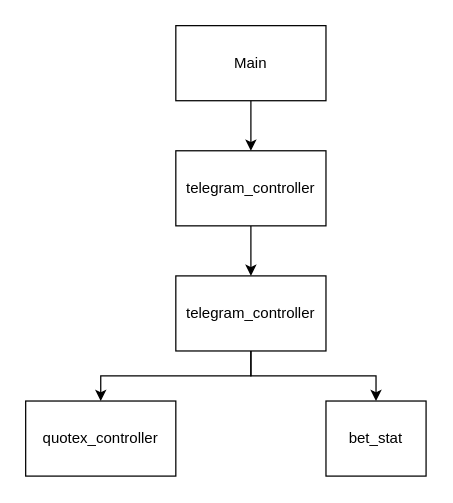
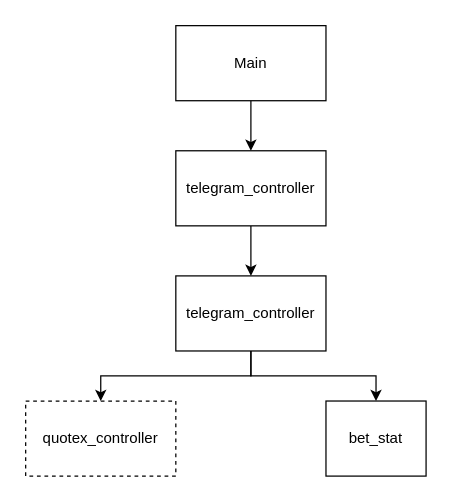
node "quotex_controller": style solid -> dashed
